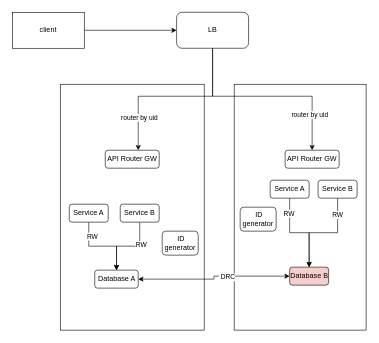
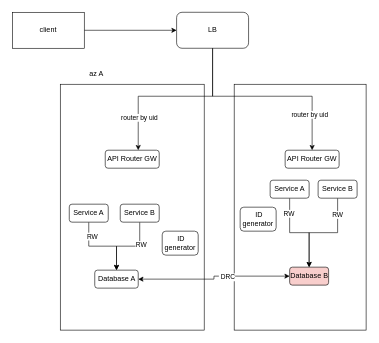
node "az A": added
